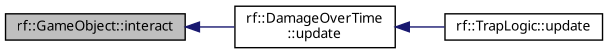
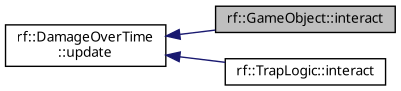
edge "rf::DamageOverTime ::update" -> "rf::GameObject::interact": reversed
node "rf::TrapLogic::update": label "rf::TrapLogic::update" -> "rf::TrapLogic::interact"
